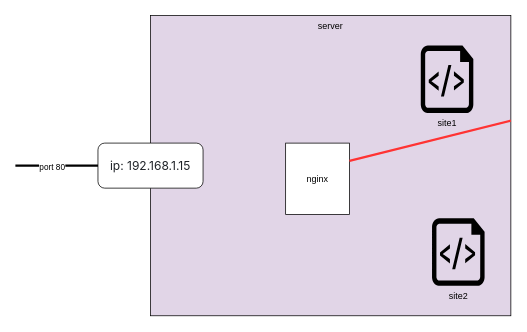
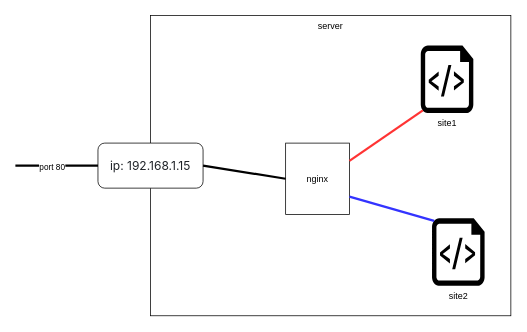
node "server": fillcolor #e1d5e7 -> #ffffff
edge "server" -- "nginx": now "site1" -- "nginx"
edge "ip: 192.168.1.15" -- "nginx": added
edge "nginx" -- "site2": added
